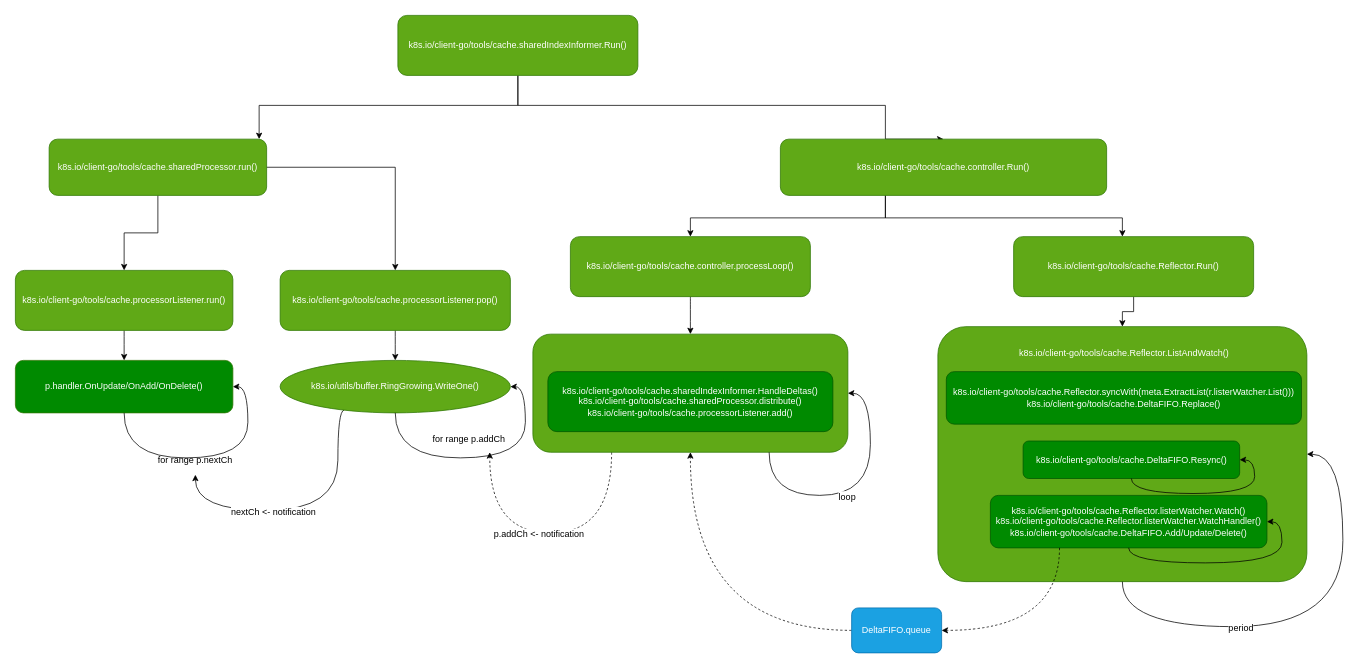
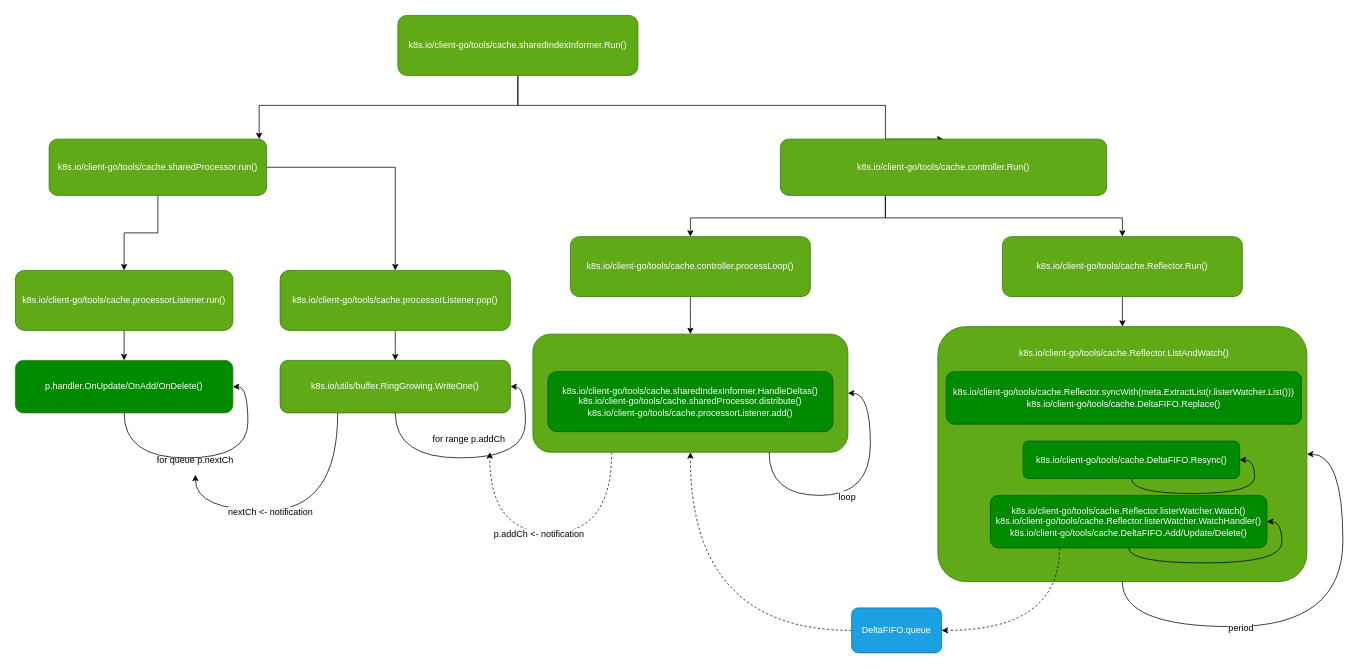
node "k8s.io/client-go/tools/cache.Reflector.Run()": moved (1134, 267) -> (1122, 267)
node "k8s.io/utils/buffer.RingGrowing.WriteOne()": shape ellipse -> rounded rectangle
node "for range p.nextCh": label "for range p.nextCh" -> "for queue p.nextCh"
